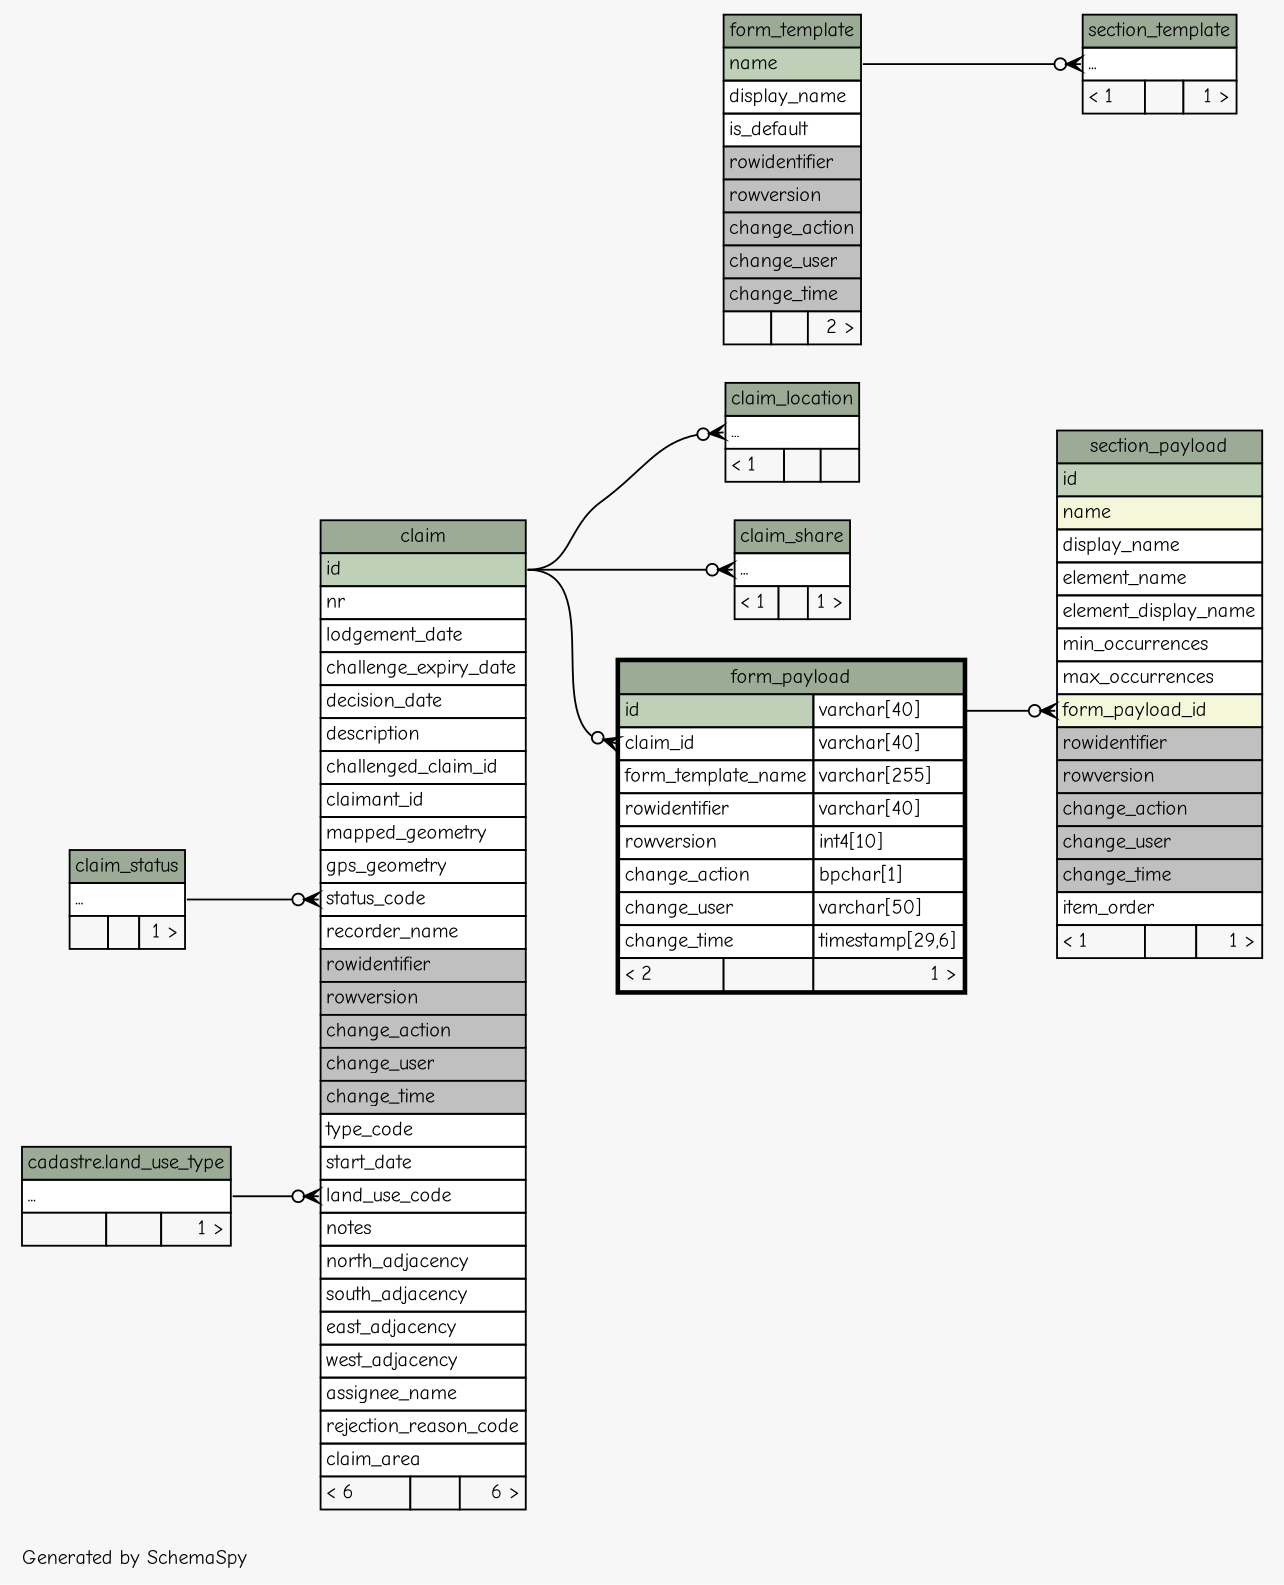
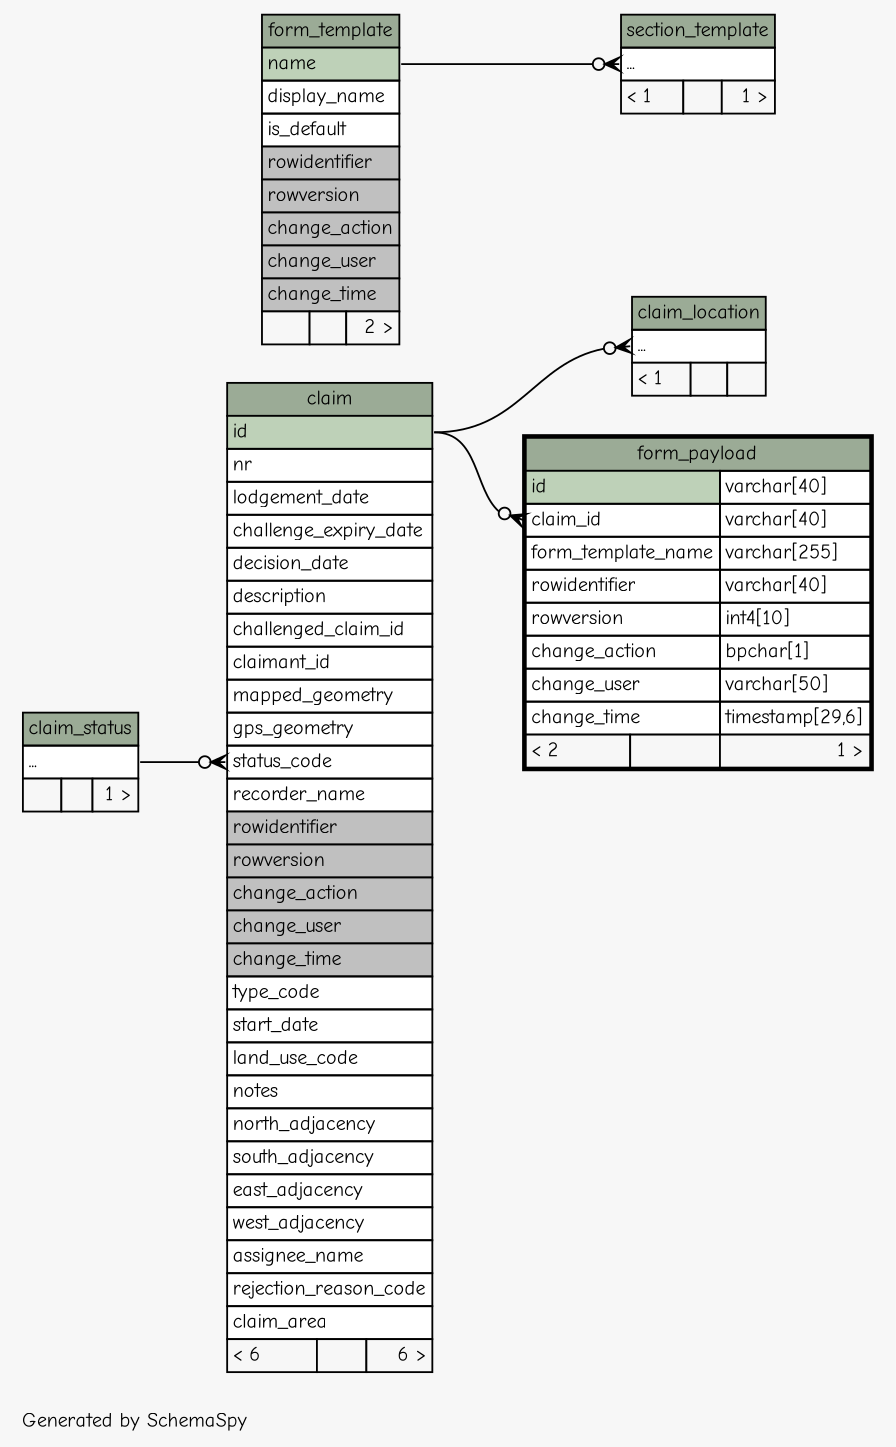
node "claim_share": removed
node "section_payload": removed
node "cadastre.land_use_type": removed
